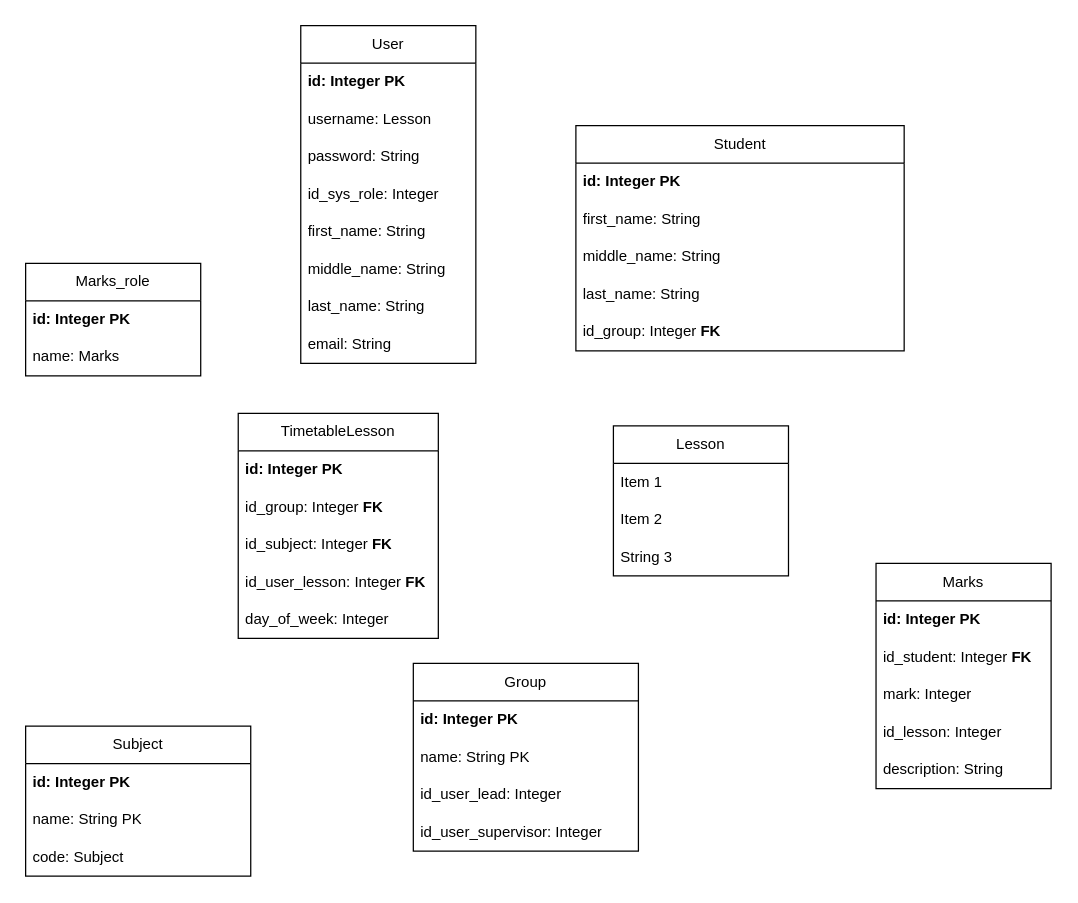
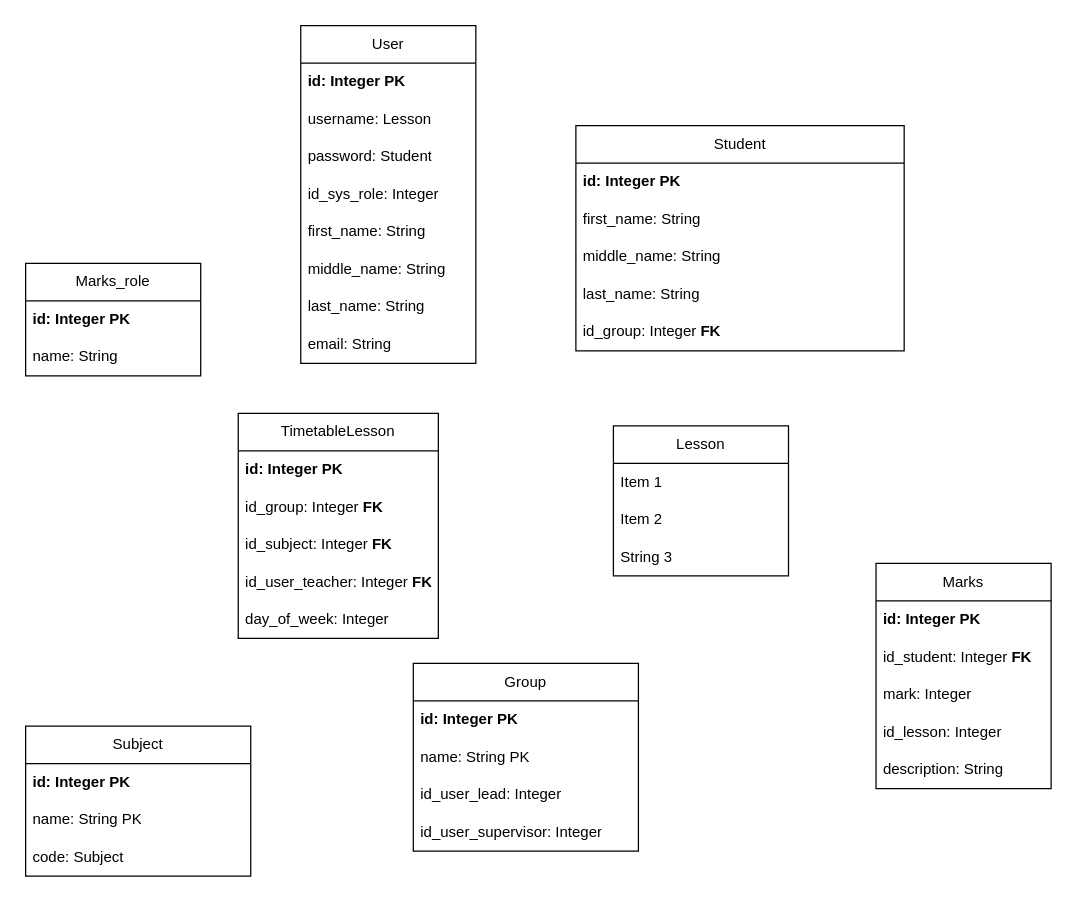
node "password: String": label "password: String" -> "password: Student"
node "name: Marks": label "name: Marks" -> "name: String"
node "id_user_lesson: Integer FK": label "id_user_lesson: Integer FK" -> "id_user_teacher: Integer FK"
